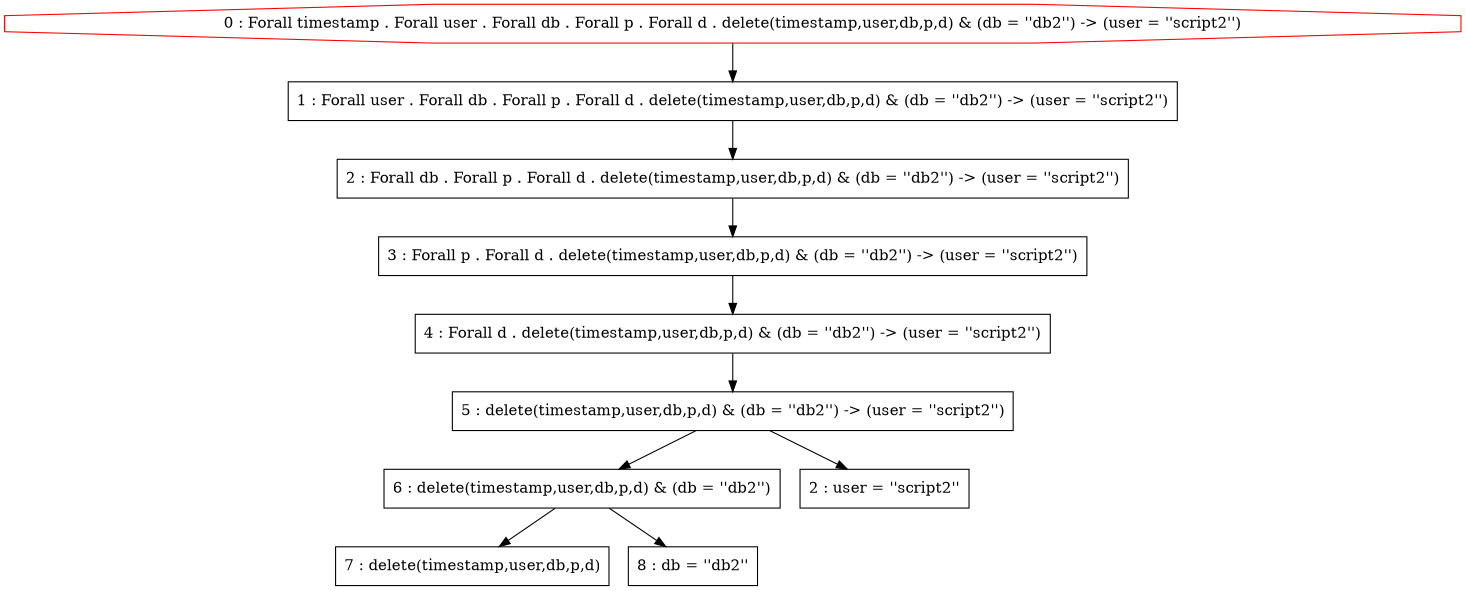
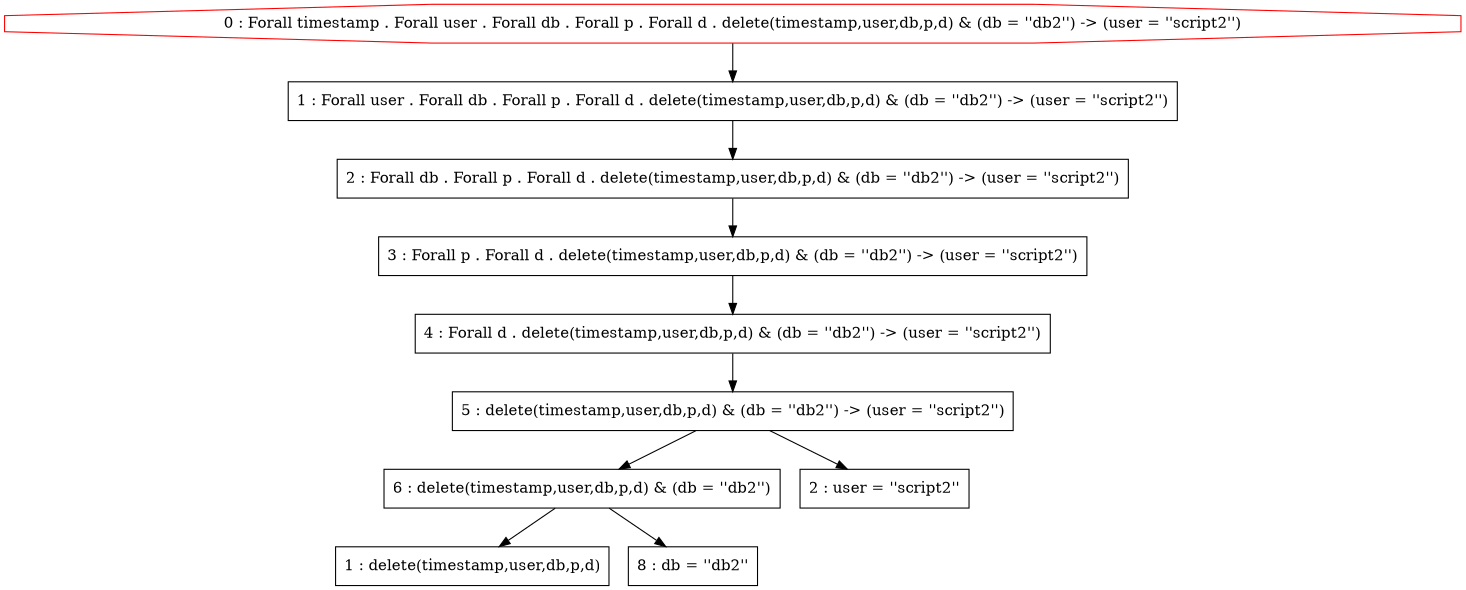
node "7 : delete(timestamp,user,db,p,d)": label "7 : delete(timestamp,user,db,p,d)" -> "1 : delete(timestamp,user,db,p,d)"
